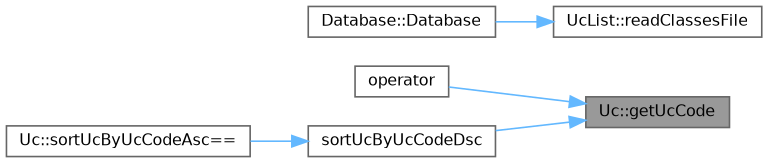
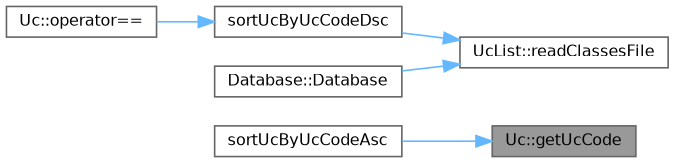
node "operator": label "operator" -> "sortUcByUcCodeAsc"
edge "sortUcByUcCodeDsc" -> "Uc::getUcCode": now "sortUcByUcCodeDsc" -> "UcList::readClassesFile"
node "Uc::sortUcByUcCodeAsc==": label "Uc::sortUcByUcCodeAsc==" -> "Uc::operator=="
